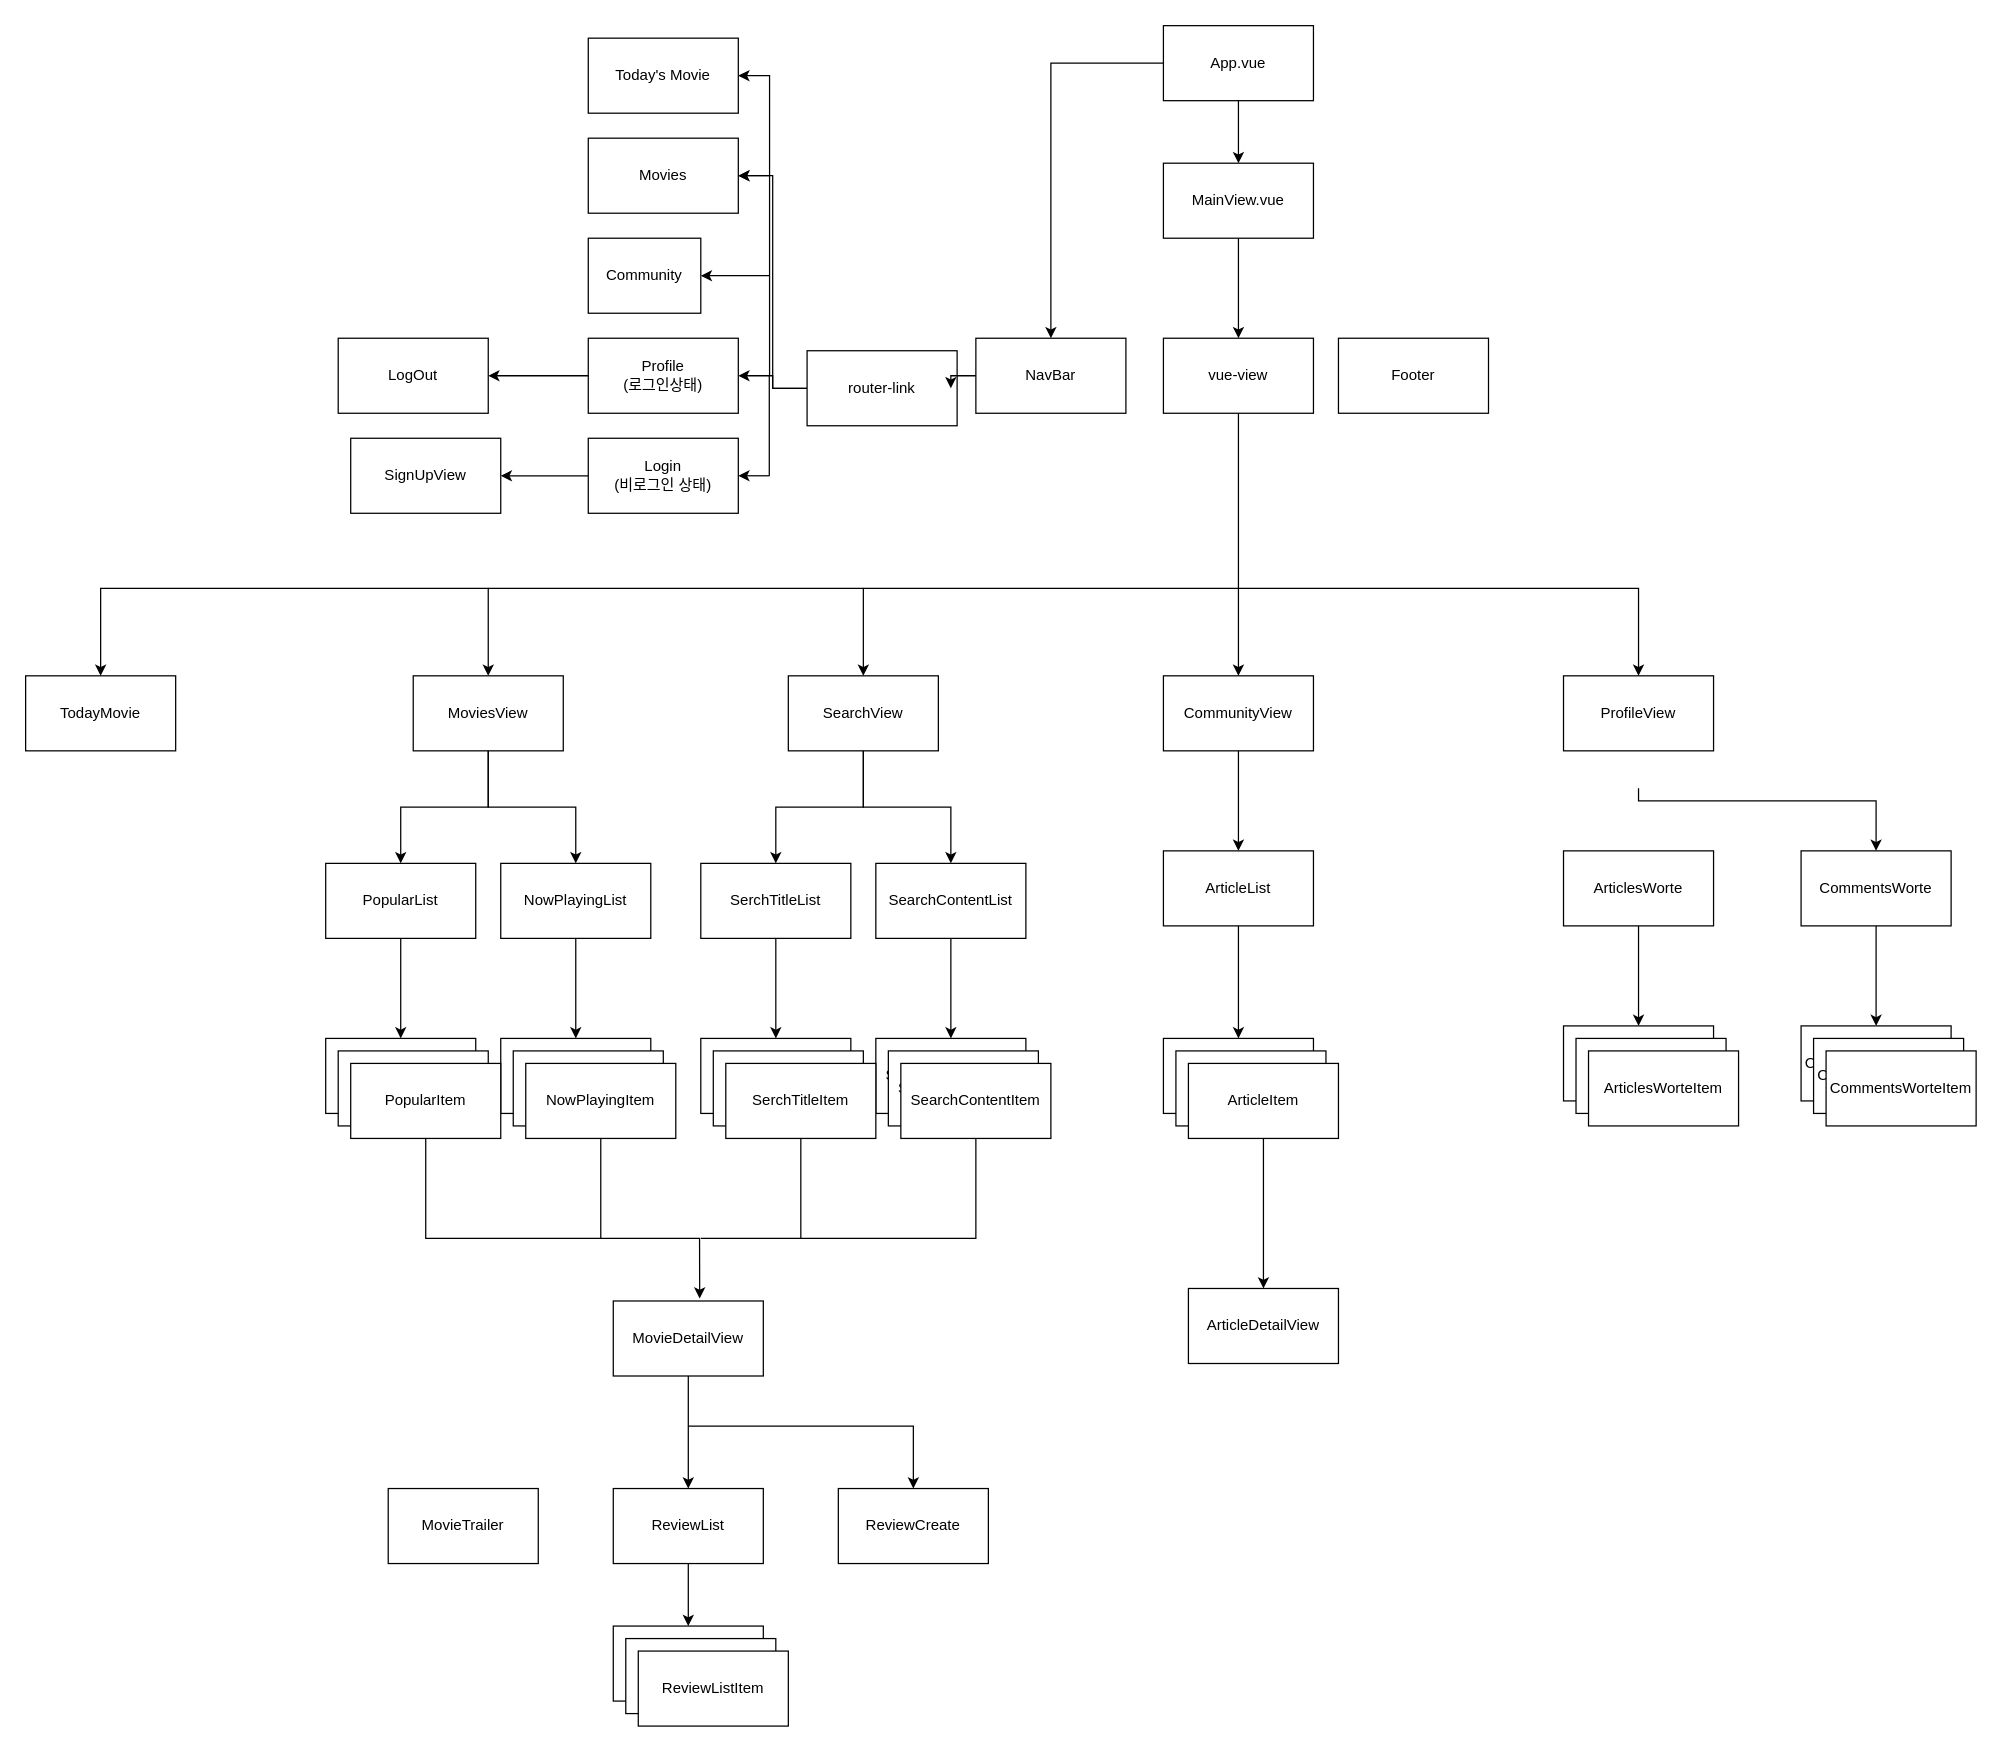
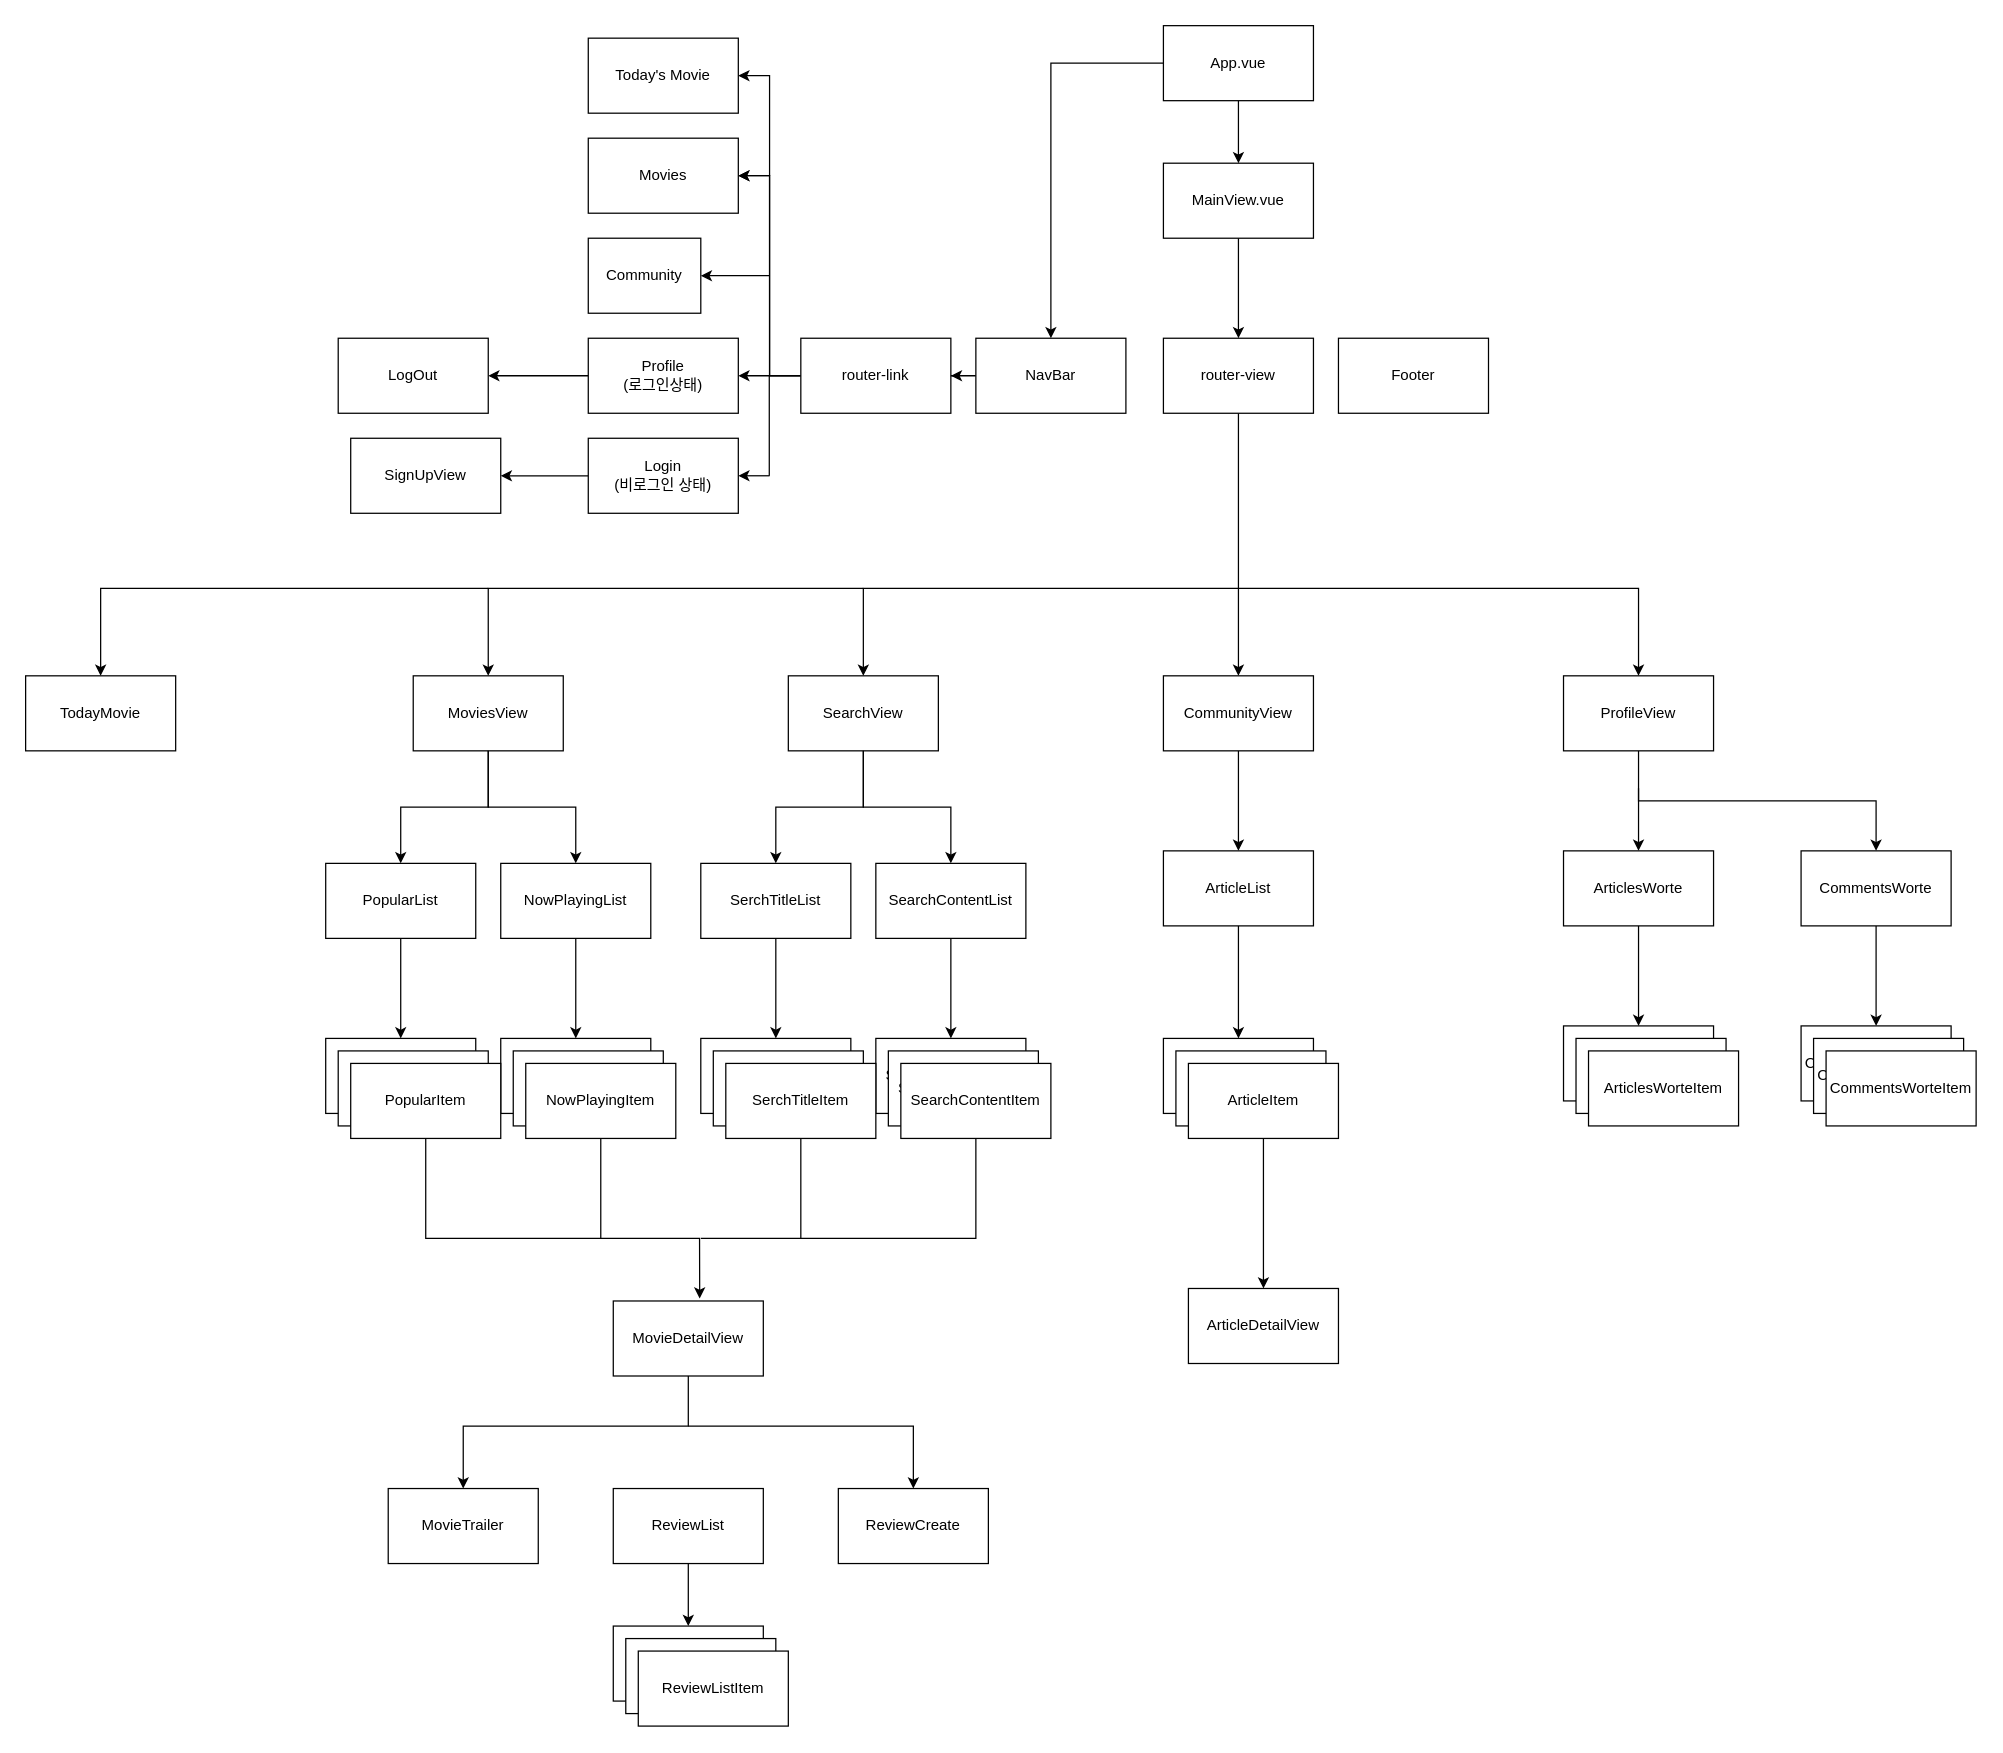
node "vue-view": label "vue-view" -> "router-view"
node "router-link": moved (882, 388) -> (876, 376)
edge "ProfileView" -> "ArticlesWorte": added
edge "MovieDetailView" -> "MovieTrailer": added
edge "MovieDetailView" -> "ReviewList": removed
